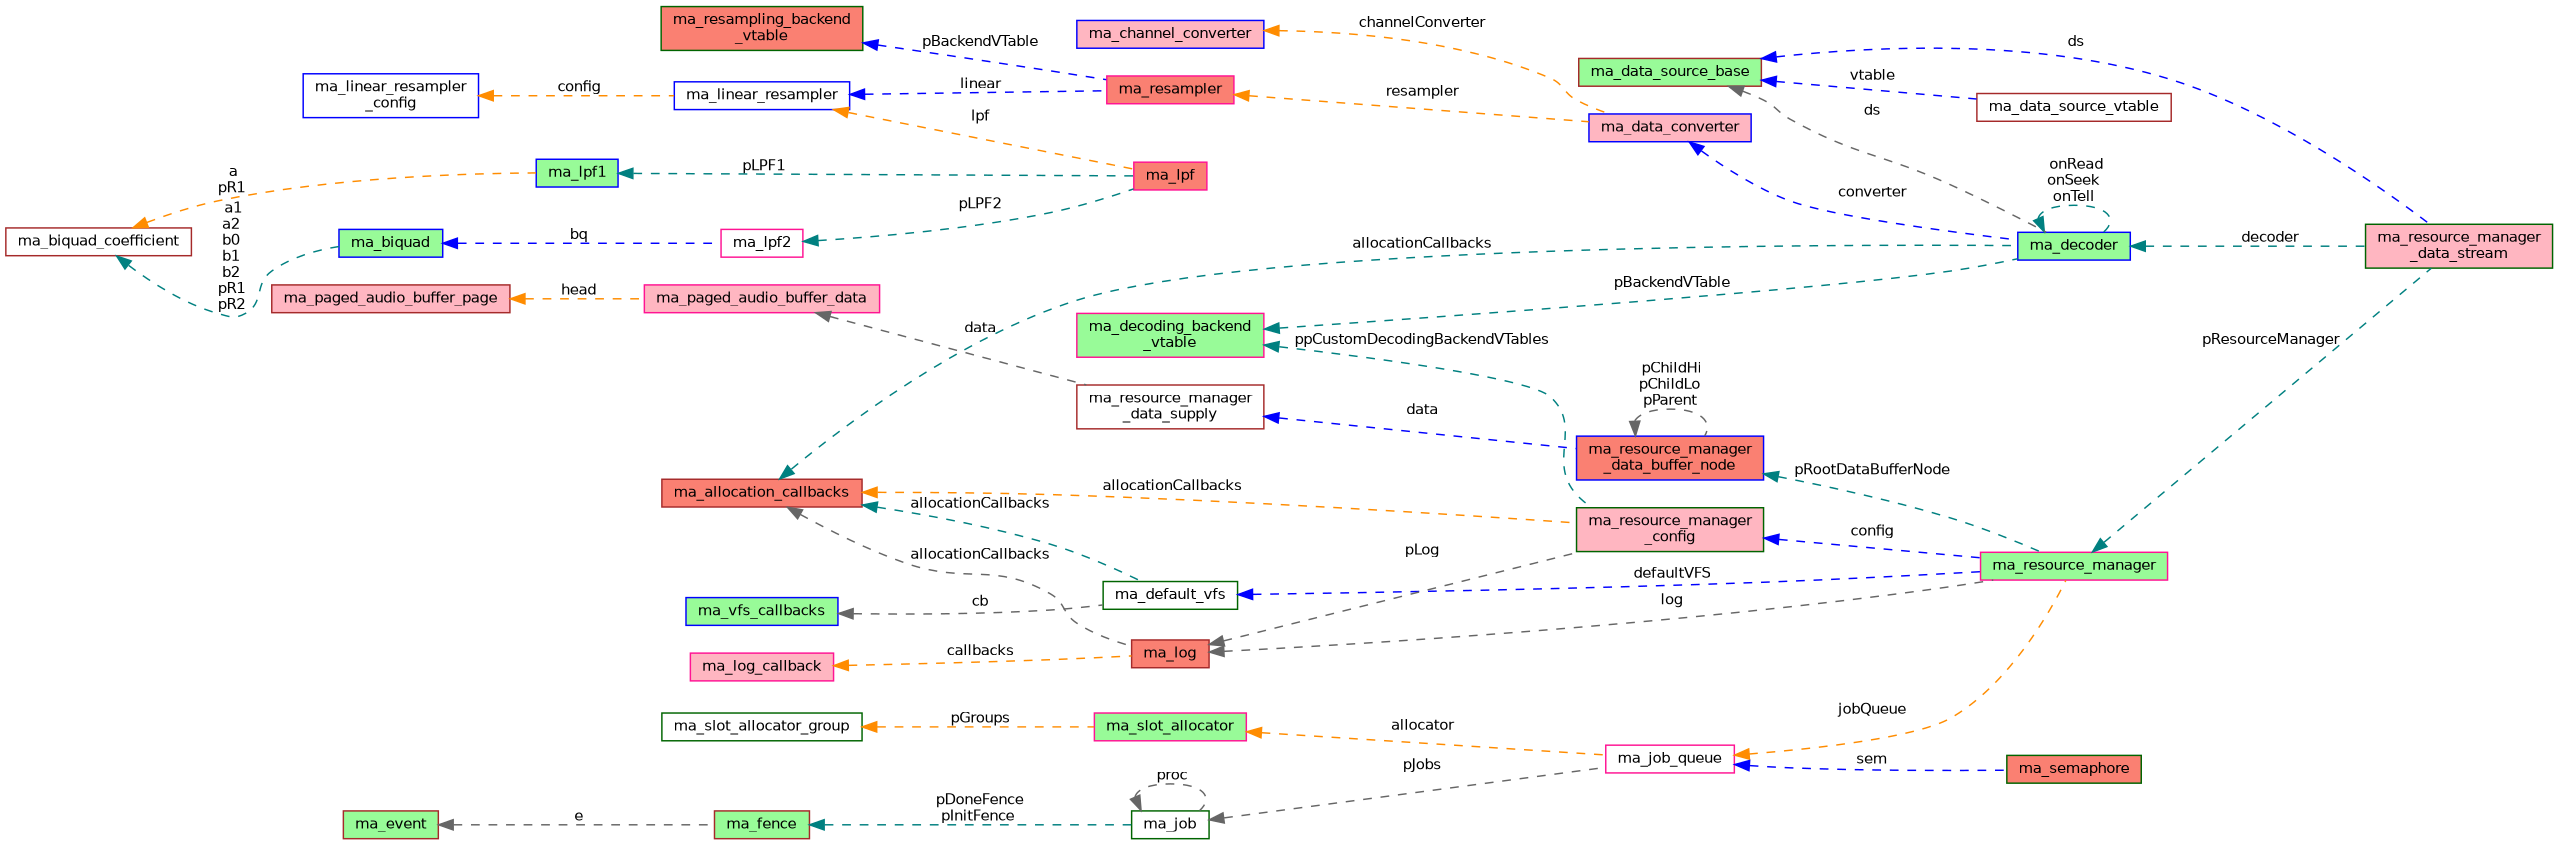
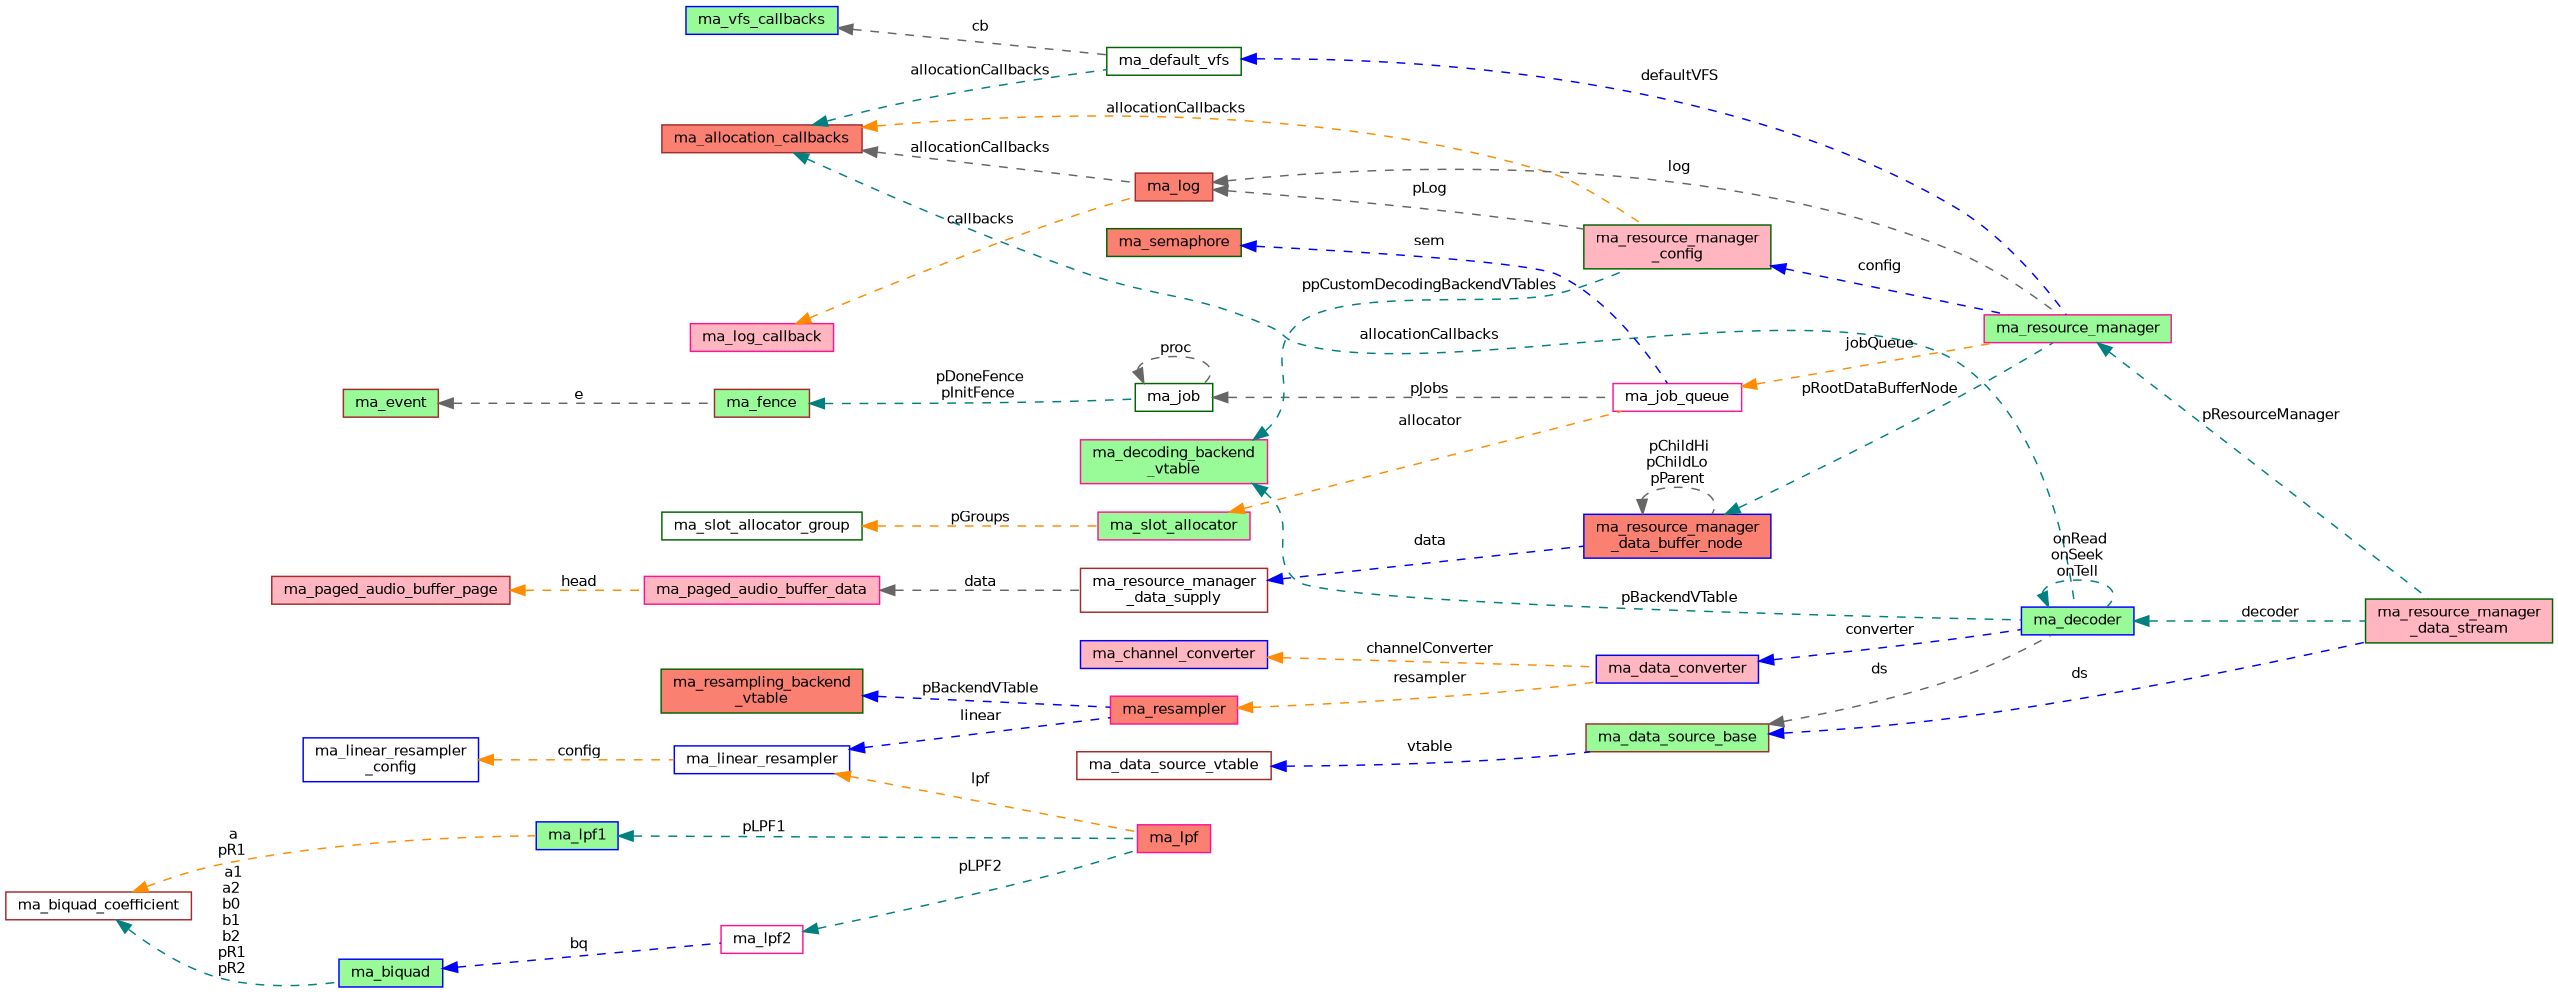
edge "ma_data_source_vtable" -> "ma_data_source_base": reversed
edge "ma_semaphore" -> "ma_job_queue": reversed
